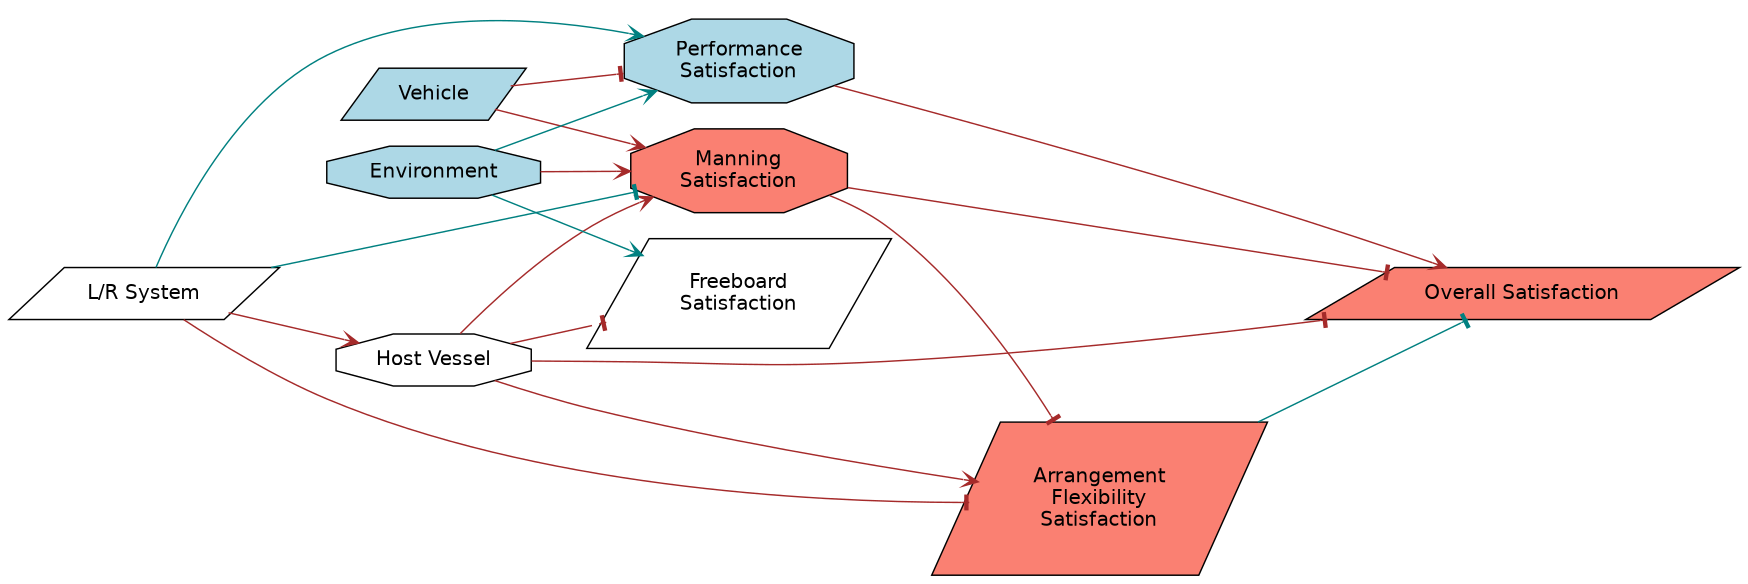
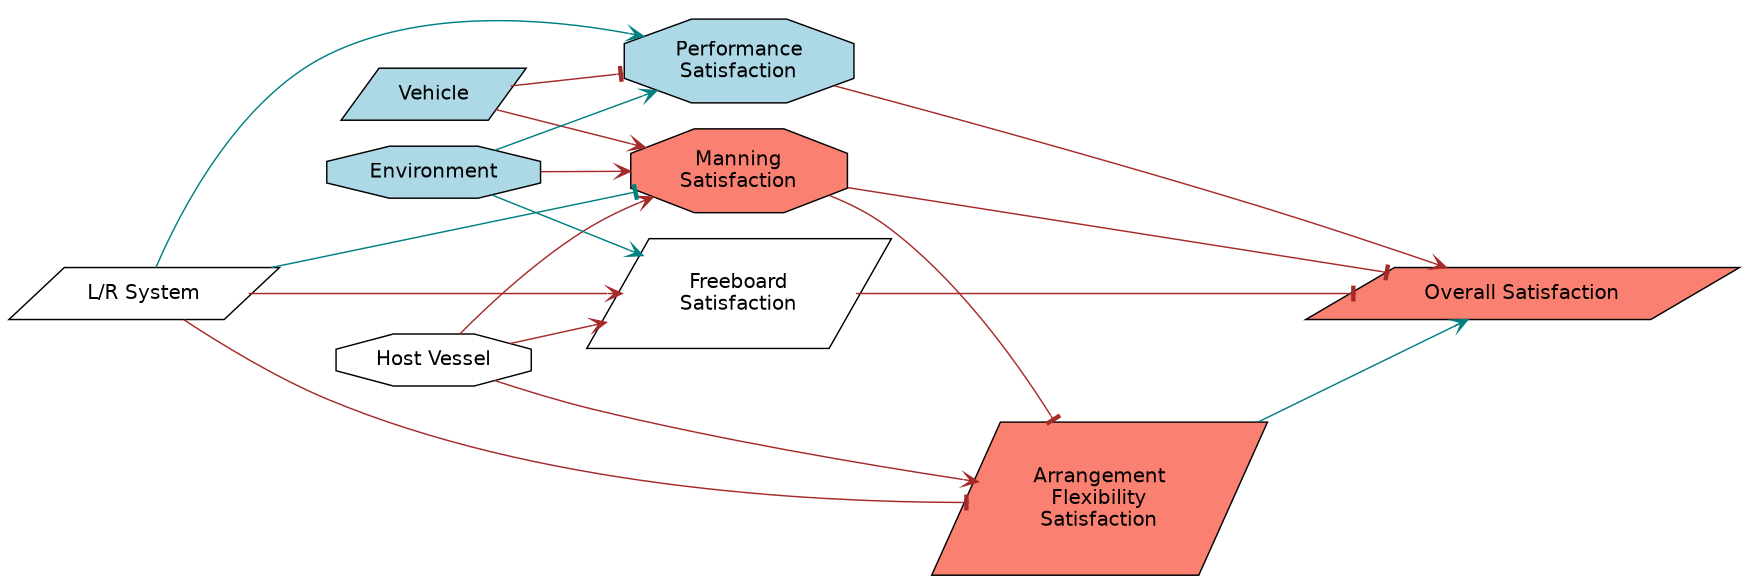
edge "L/R System" -> "Host Vessel": now "L/R System" -> "Freeboard Satisfaction"
edge "Host Vessel" -> "Freeboard Satisfaction": arrowhead tee -> vee
edge "Host Vessel" -> "Overall Satisfaction": now "Freeboard Satisfaction" -> "Overall Satisfaction"
edge "Arrangement Flexibility Satisfaction" -> "Overall Satisfaction": arrowhead tee -> vee
